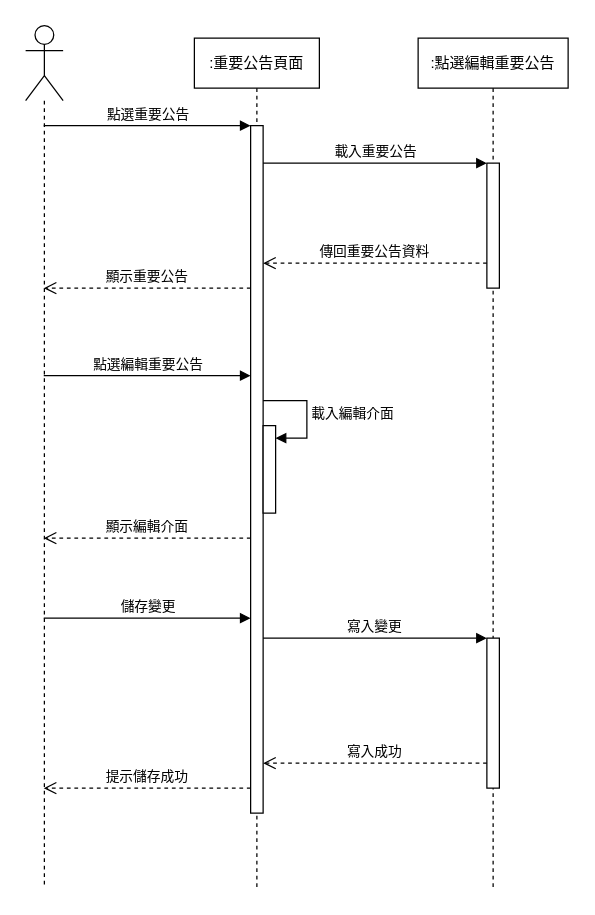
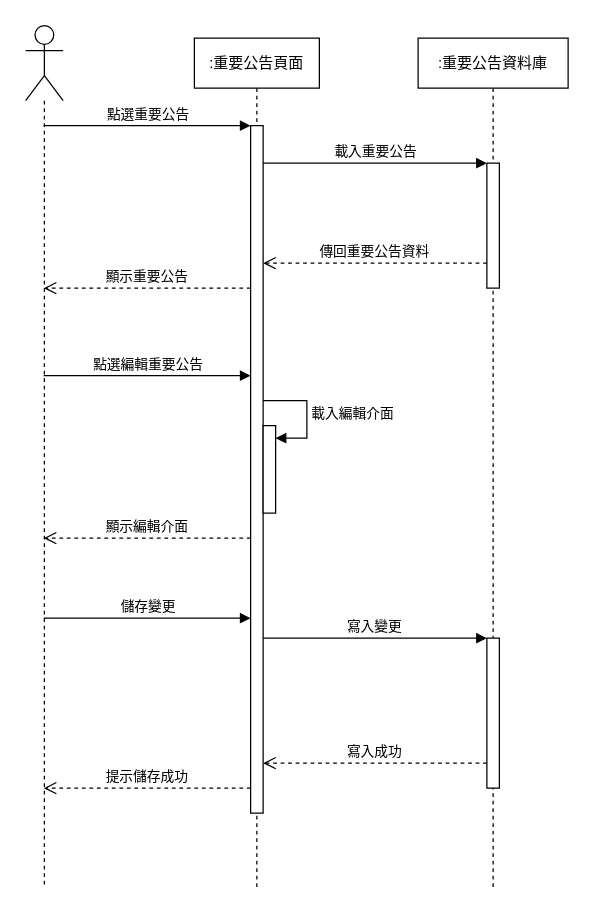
node ":點選編輯重要公告": label ":點選編輯重要公告" -> ":重要公告資料庫"
